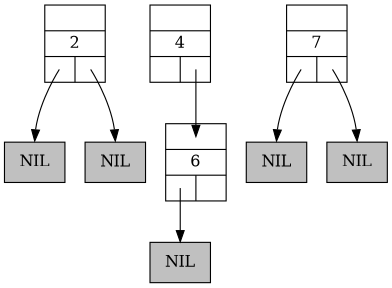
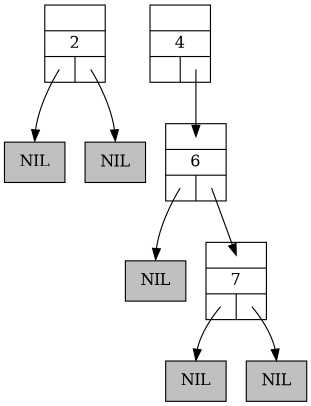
edge "6" -> "7": added
